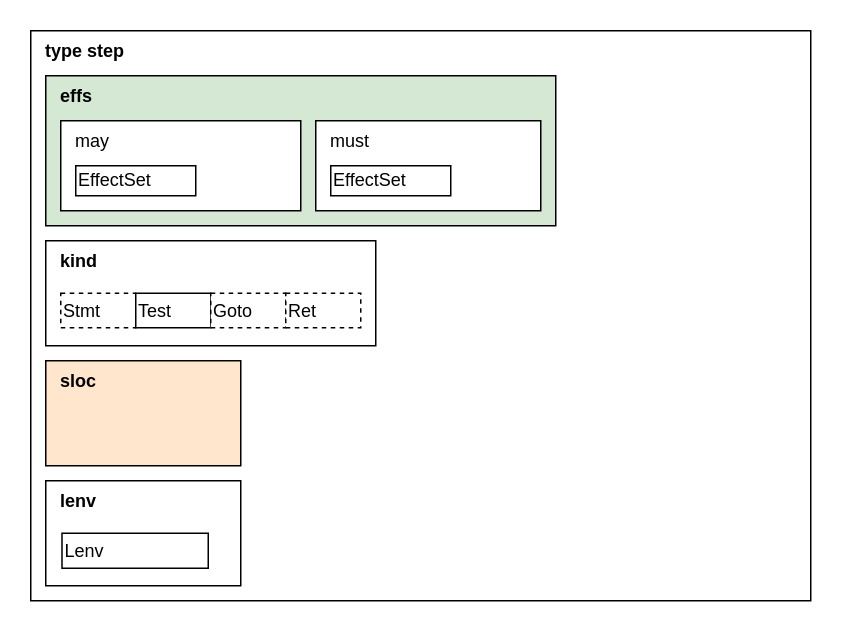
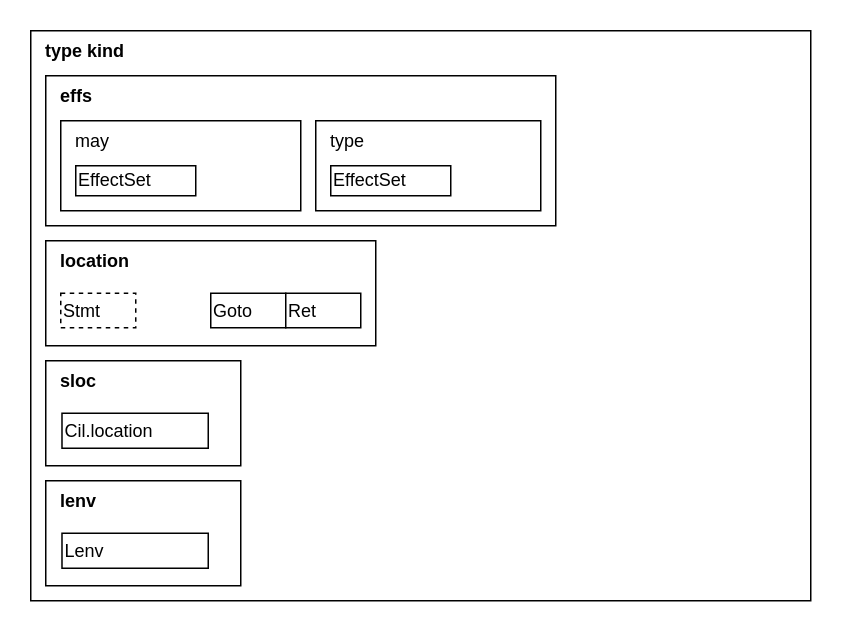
node "type step": label "type step" -> "type kind"
node "effs": fillcolor #d5e8d4 -> #ffffff
node "must": label "must" -> "type"
node "kind": label "kind" -> "location"
node "Test": removed
node "Goto": style dashed -> solid
node "Ret": style dashed -> solid
node "sloc": fillcolor #ffe6cc -> #ffffff
node "Cil.location": added
